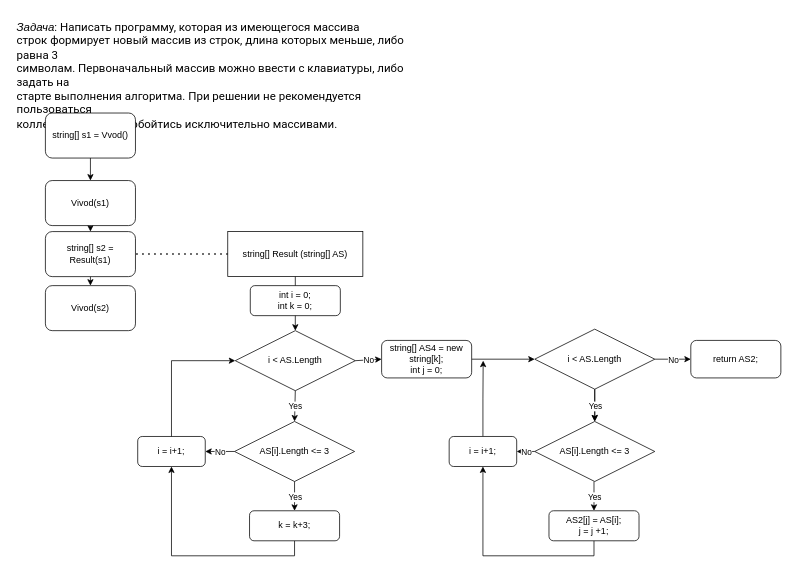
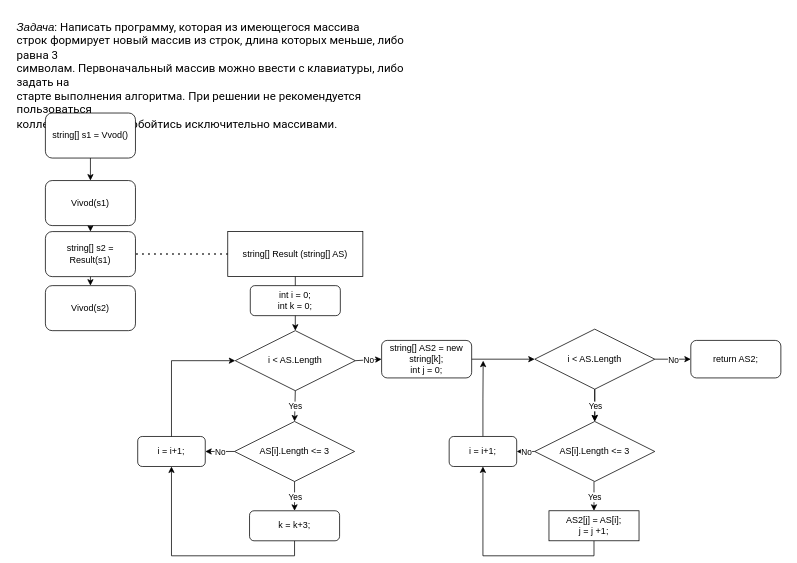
node "string[] AS4 = new string[k]; int j = 0;": label "string[] AS4 = new string[k]; int j = 0;" -> "string[] AS2 = new string[k]; int j = 0;"
node "AS2[j] = AS[i]; j = j +1;": shape rounded rectangle -> rectangle
